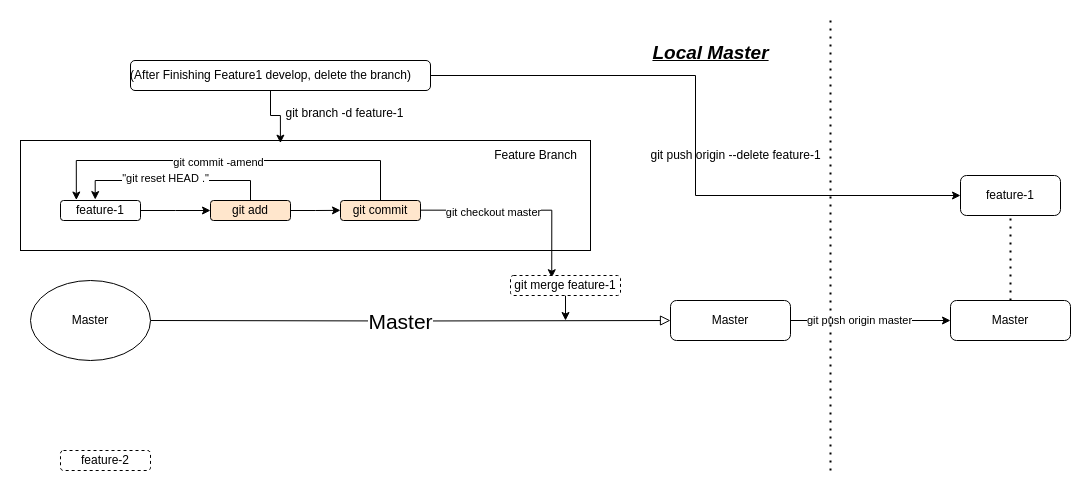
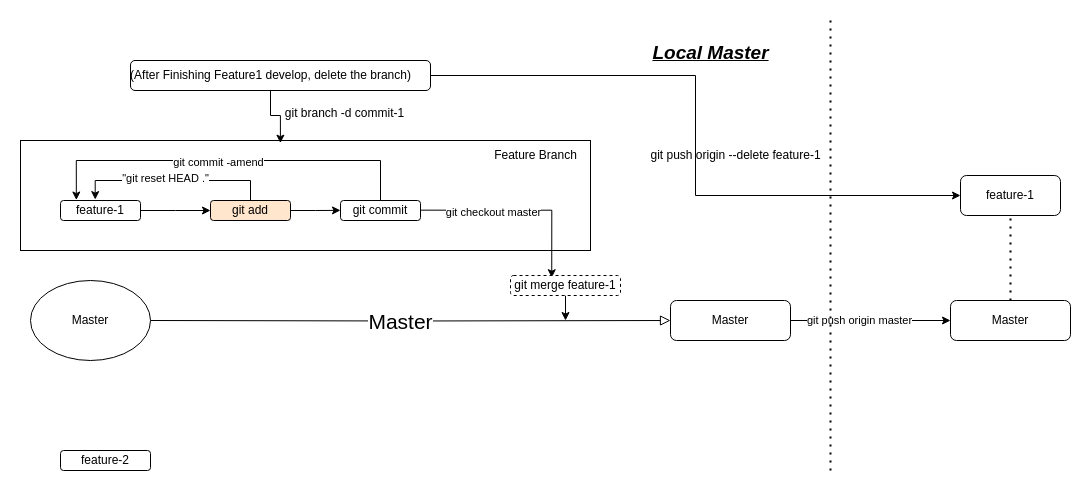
node "git branch -d feature-1": label "git branch -d feature-1" -> "git branch -d commit-1"
node "git commit": fillcolor #ffe6cc -> #ffffff
node "feature-2": style dashed -> solid
